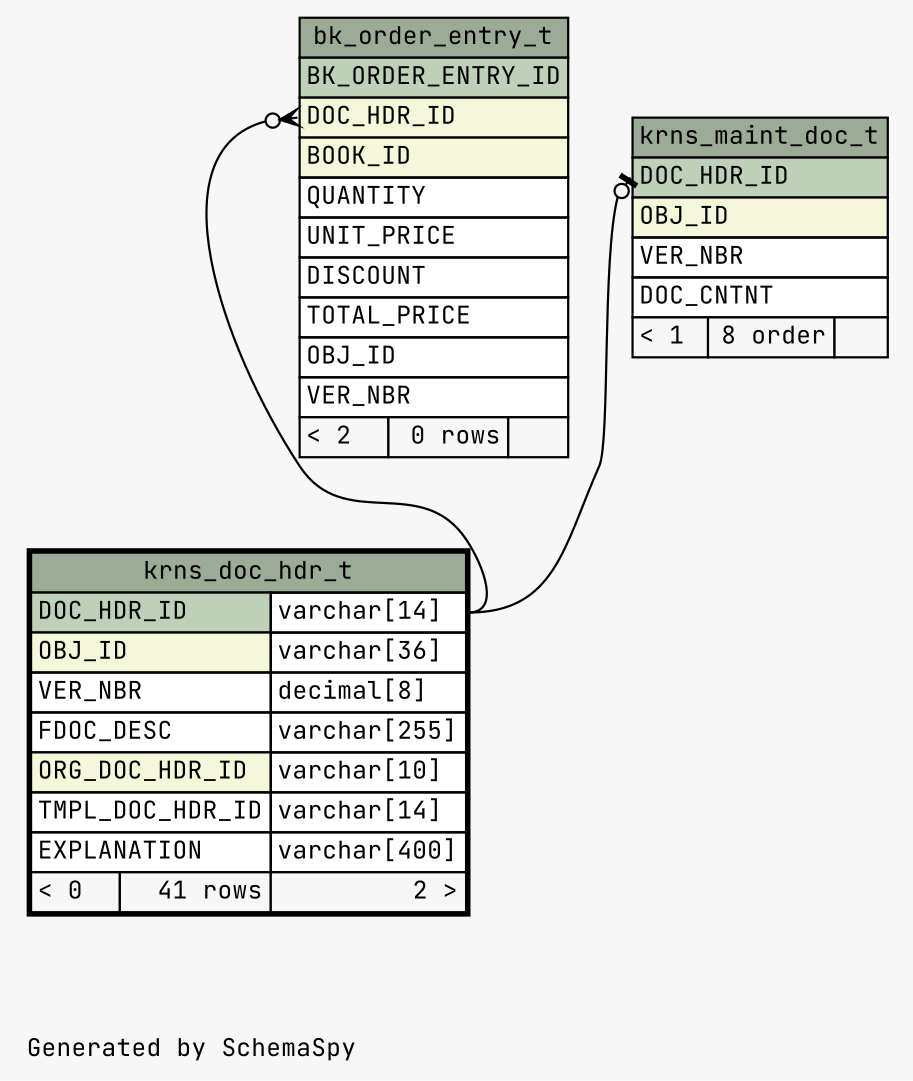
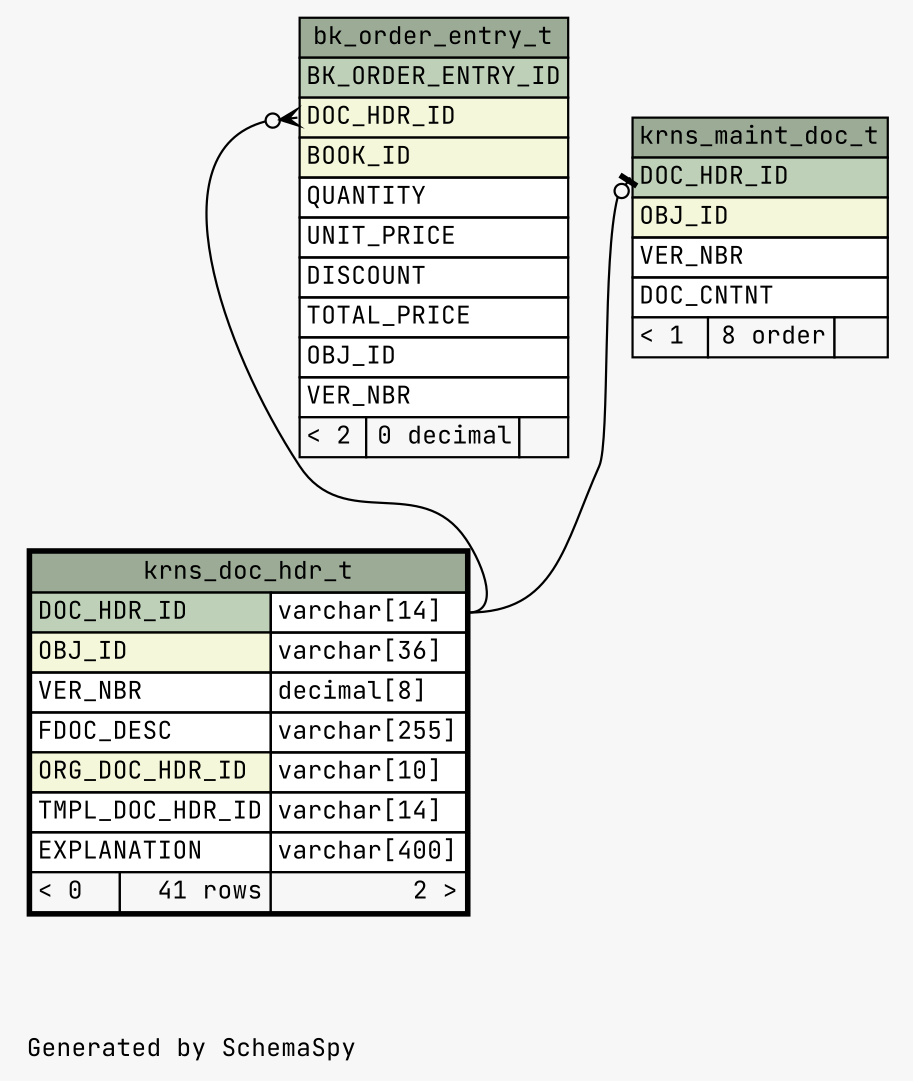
node "bk_order_entry_t": text "0 rows" -> "0 decimal"
